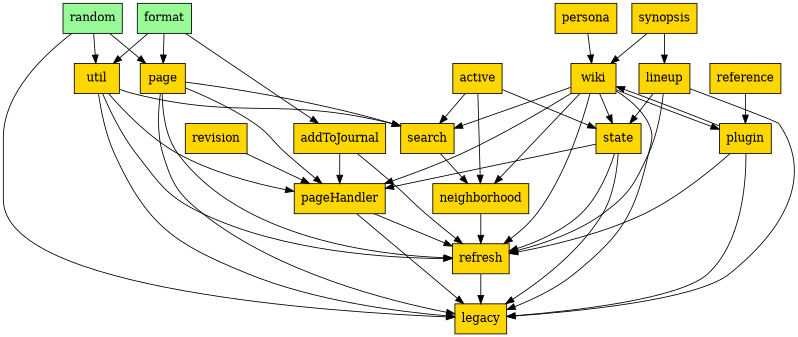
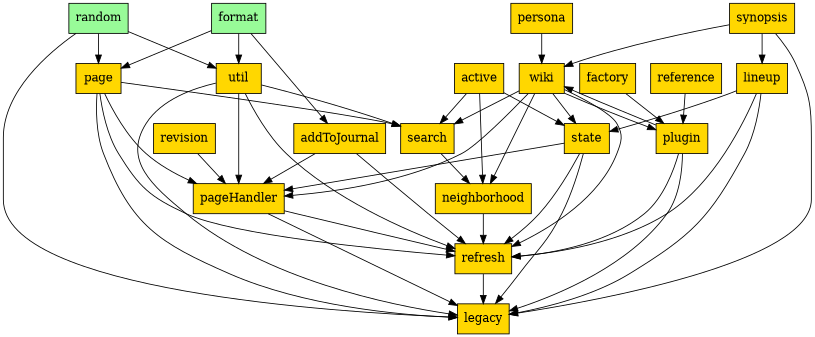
node "factory": added
edge "wiki" -> "legacy": now "synopsis" -> "legacy"
